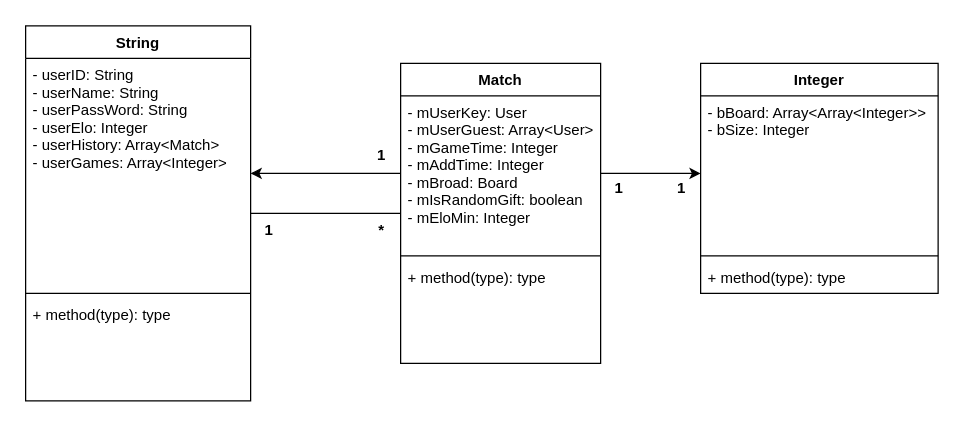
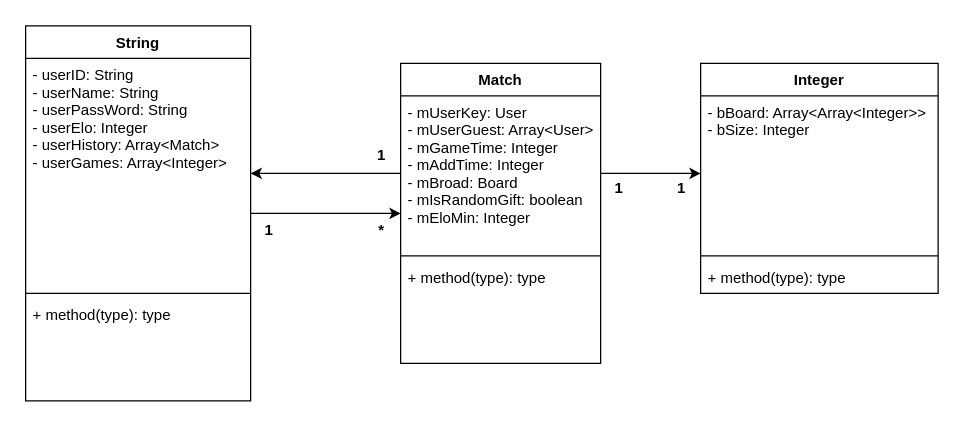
edge "String" -- "Match": arrowhead none -> classic
